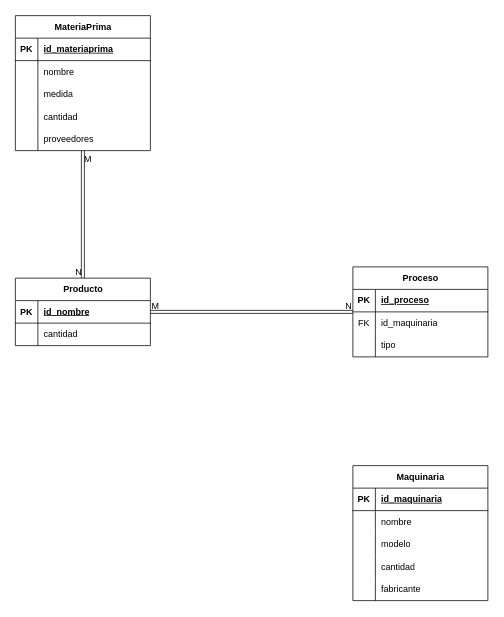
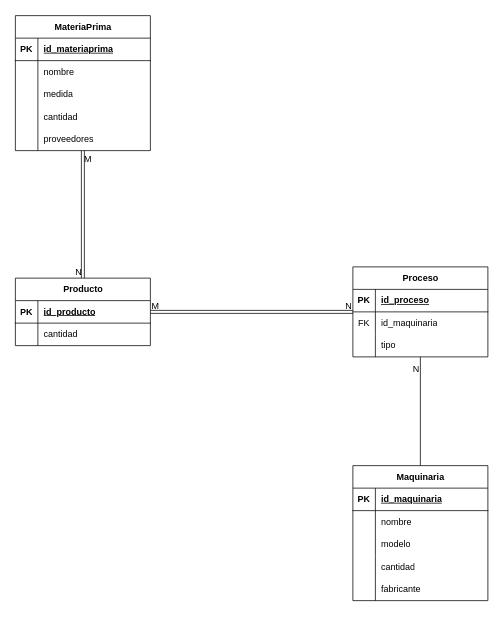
node "id_nombre": label "id_nombre" -> "id_producto"
edge "Proceso" -- "Maquinaria": added, label "N"
